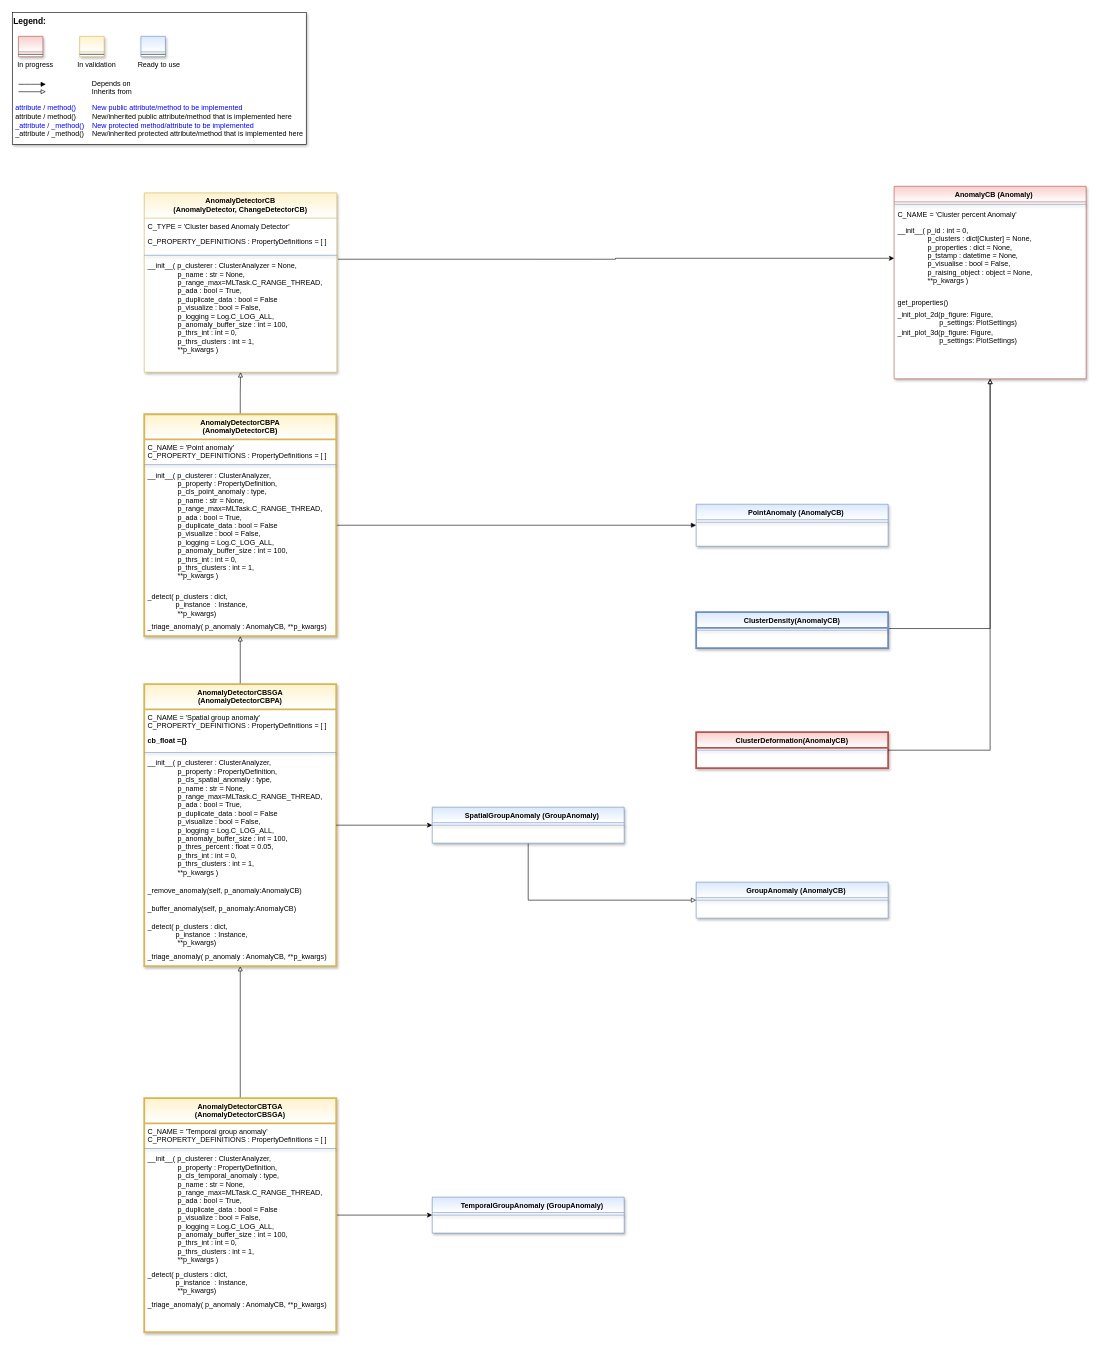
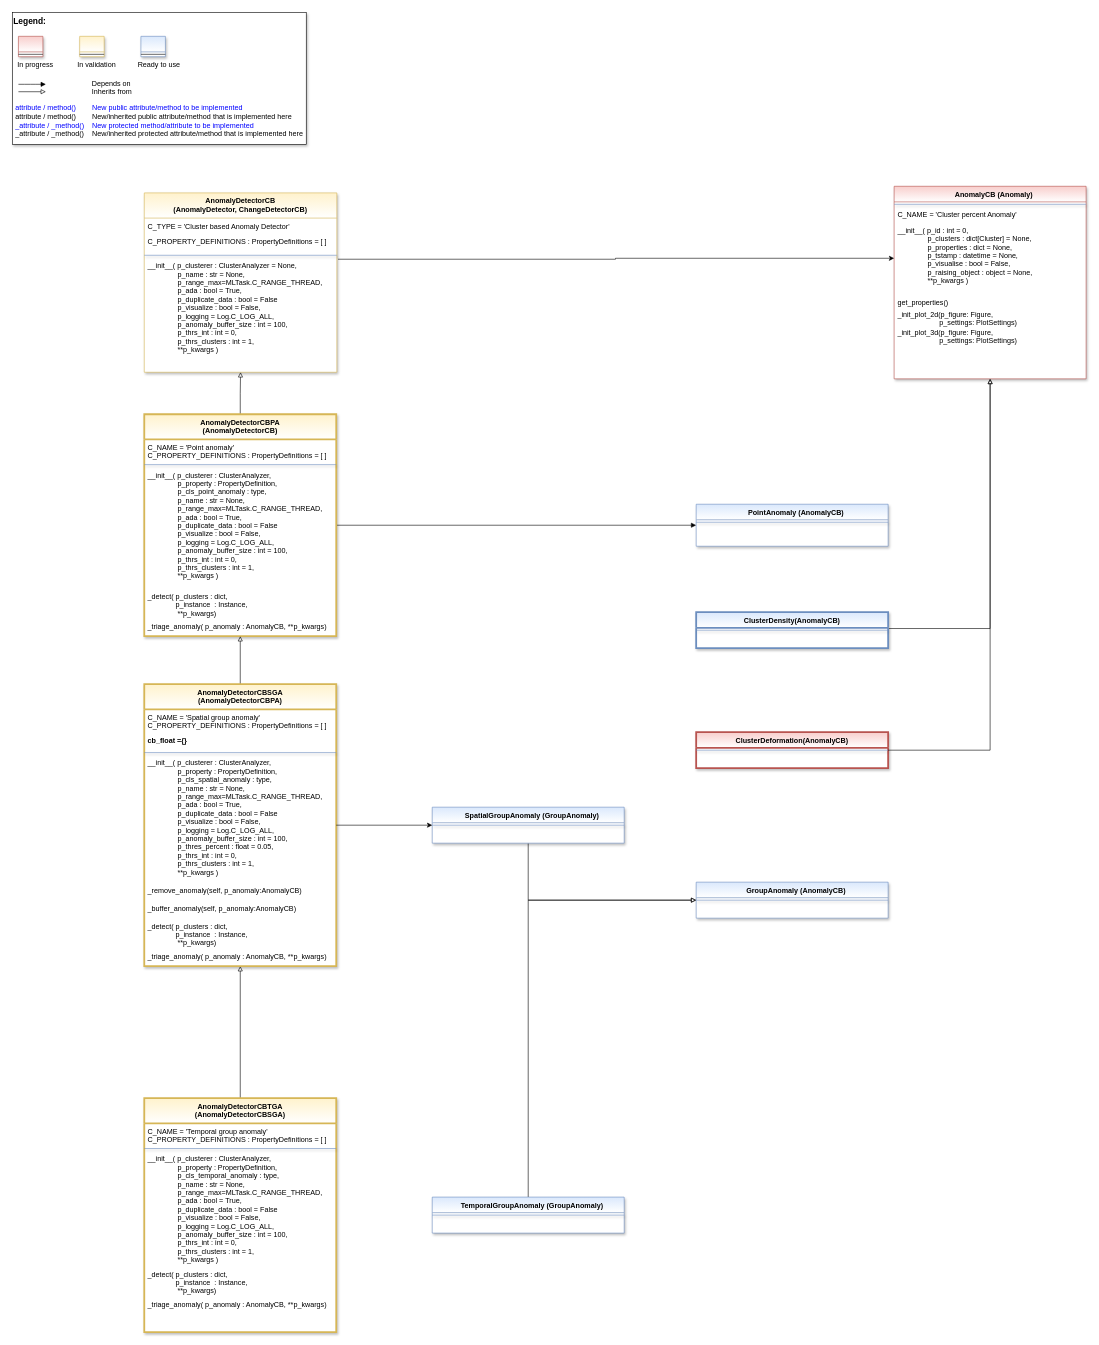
edge "TemporalGroupAnomaly (GroupAnomaly)" -> "GroupAnomaly (AnomalyCB)": added
edge "AnomalyDetectorCBTGA (AnomalyDetectorCBSGA)" -> "TemporalGroupAnomaly (GroupAnomaly)": removed
